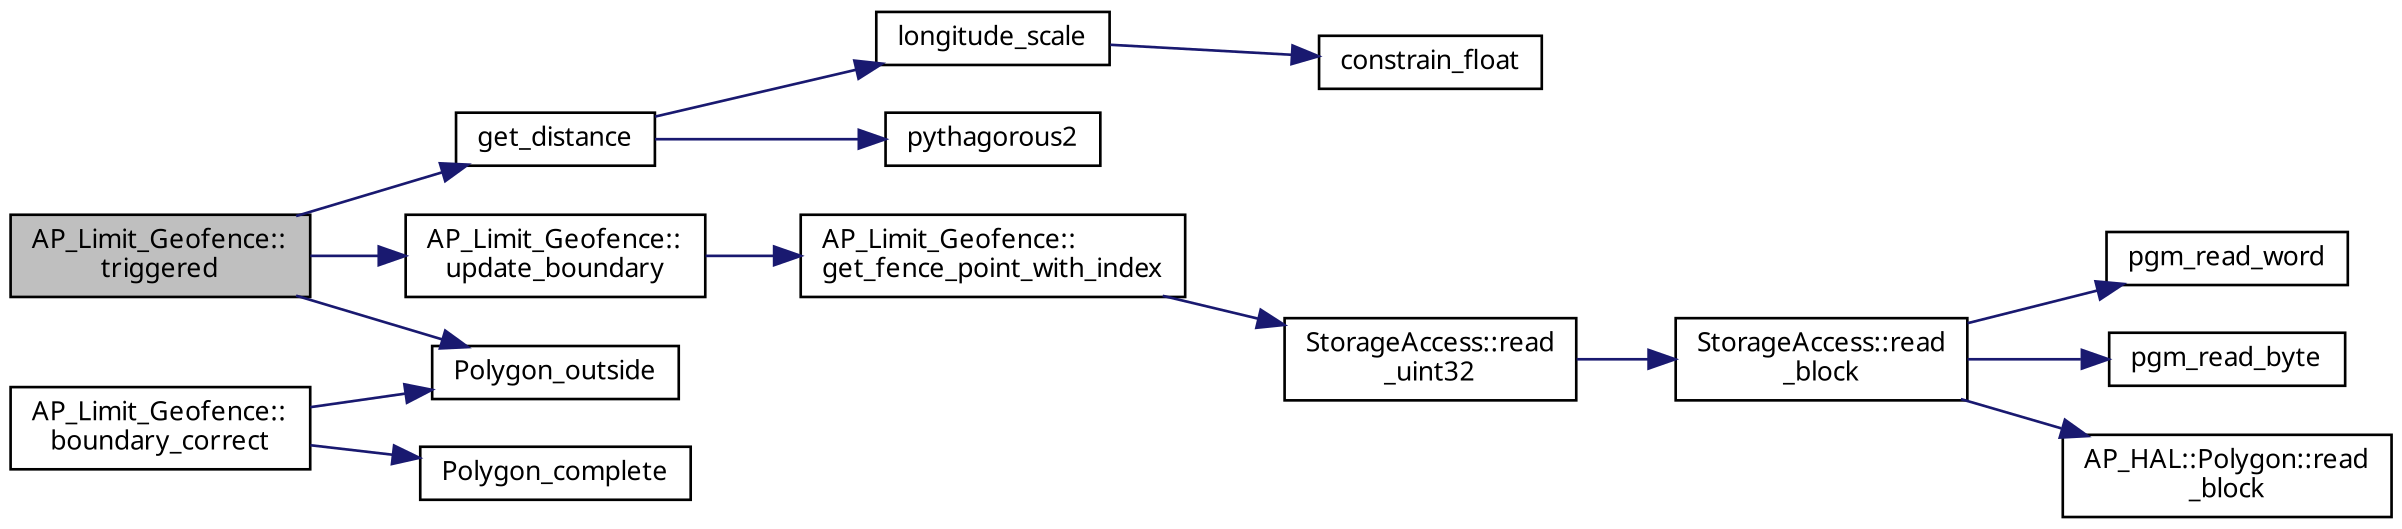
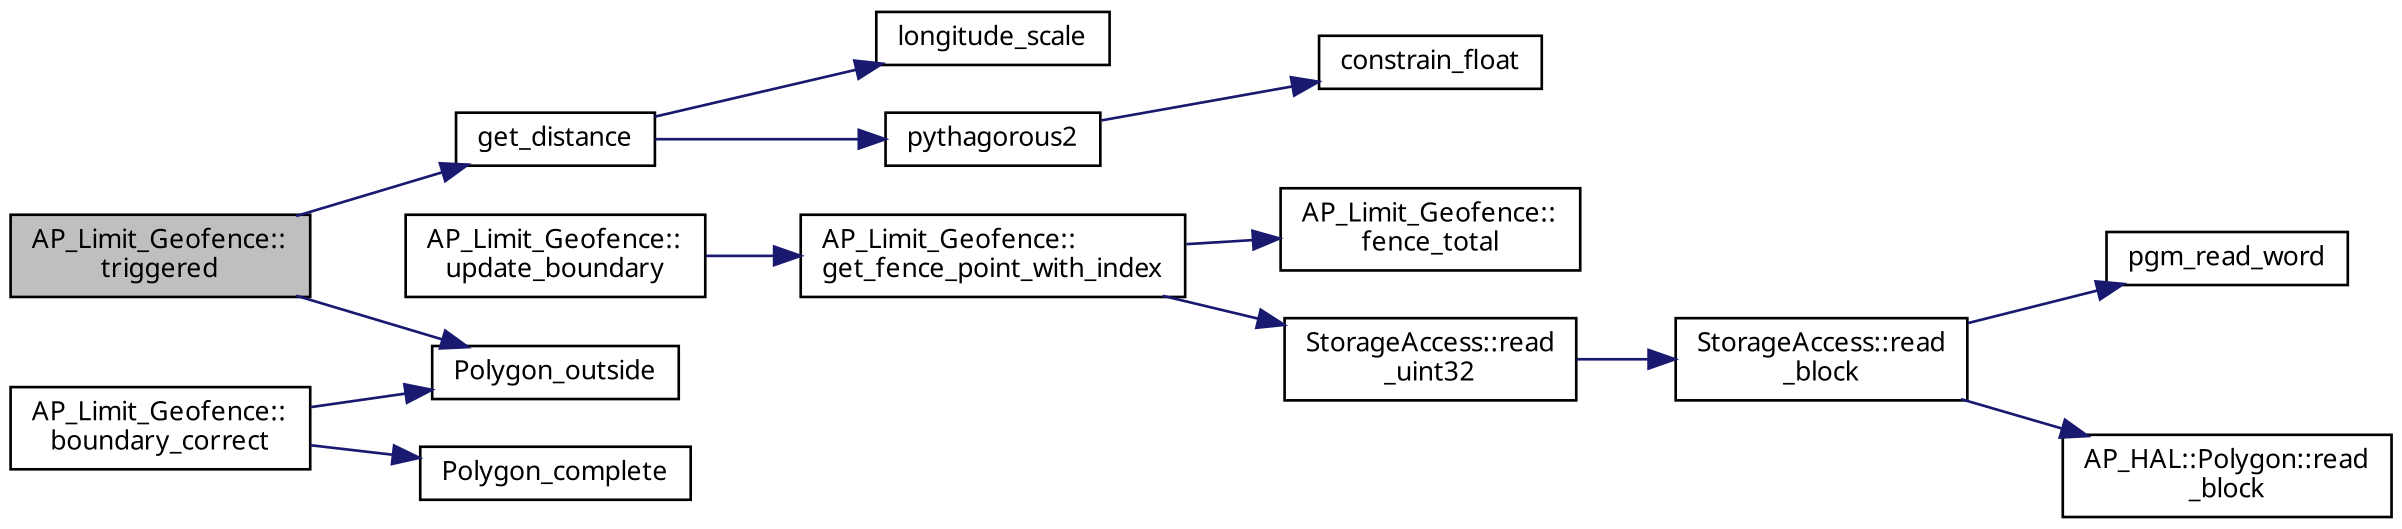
edge "longitude_scale" -> "constrain_float": now "pythagorous2" -> "constrain_float"
node "AP_Limit_Geofence:: fence_total": added
edge "AP_Limit_Geofence:: triggered" -> "AP_Limit_Geofence:: update_boundary": removed
node "pgm_read_byte": removed
